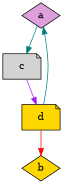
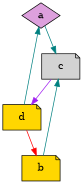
edge "b" -> "c": added
node "b": shape diamond -> note
